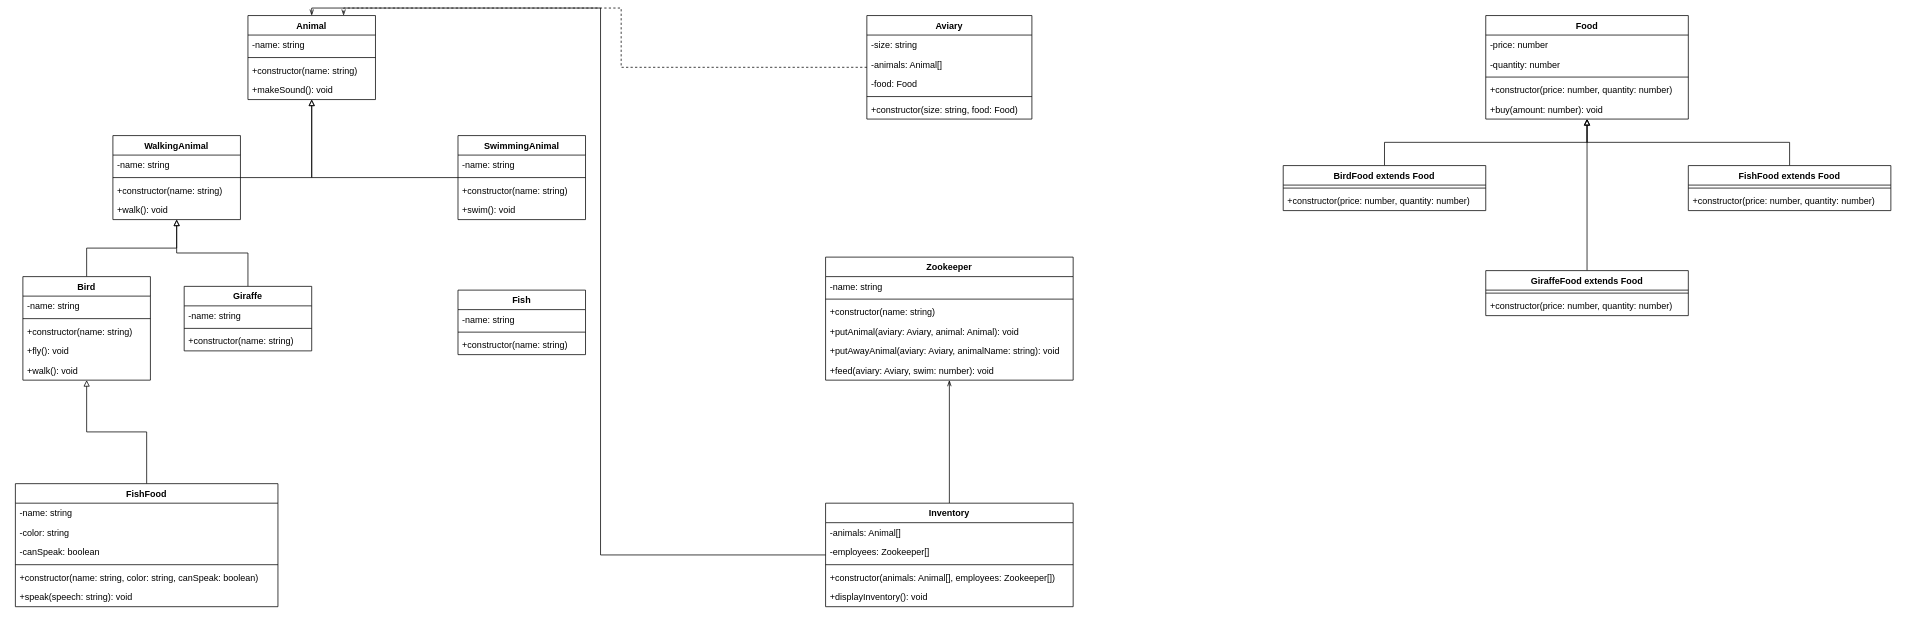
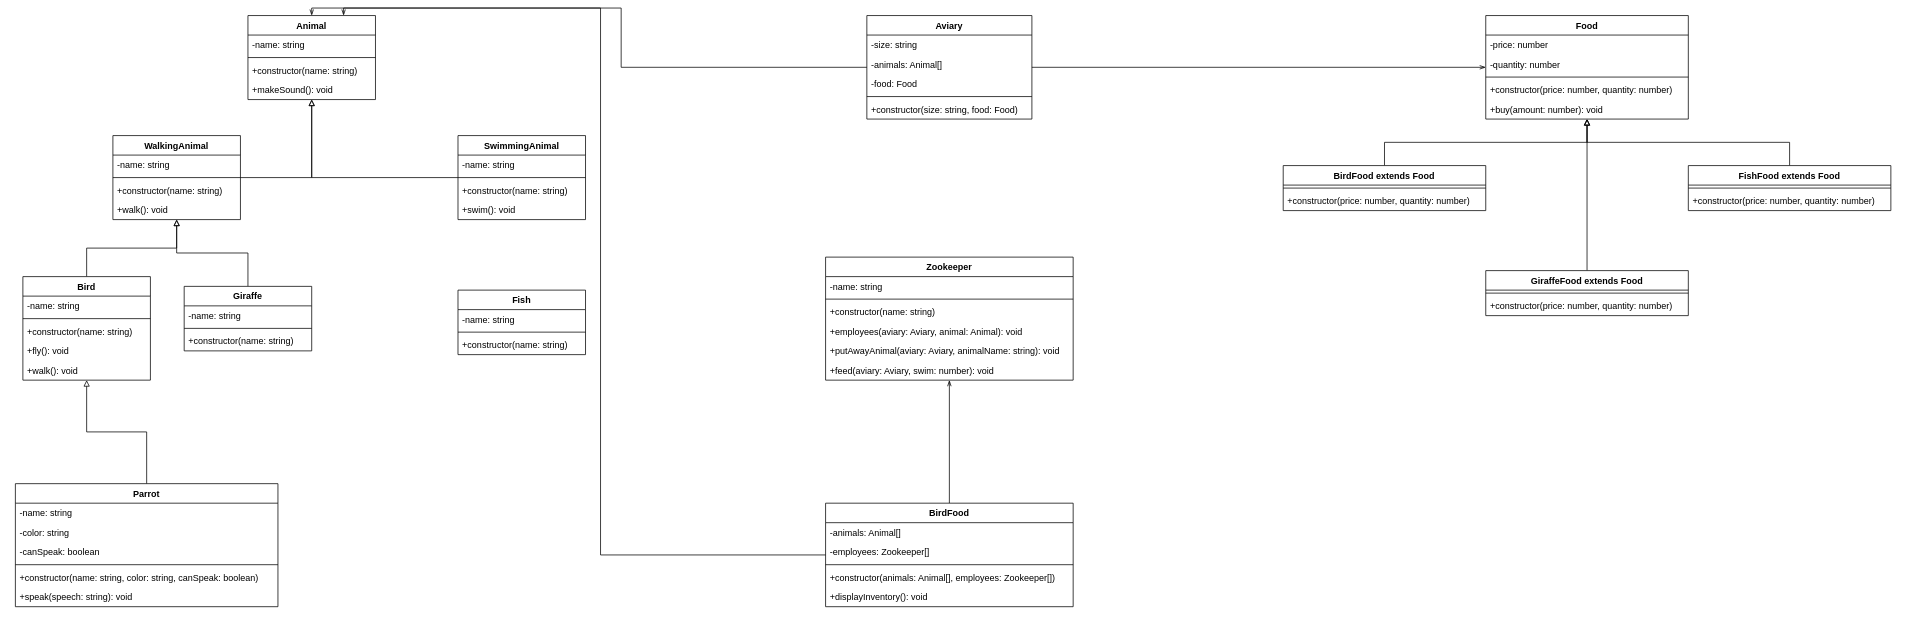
edge "Aviary" -> "Animal": style dashed -> solid
edge "Aviary" -> "Food": added
node "+putAnimal(aviary: Aviary, animal: Animal): void": label "+putAnimal(aviary: Aviary, animal: Animal): void" -> "+employees(aviary: Aviary, animal: Animal): void"
node "FishFood": label "FishFood" -> "Parrot"
node "Inventory": label "Inventory" -> "BirdFood"
